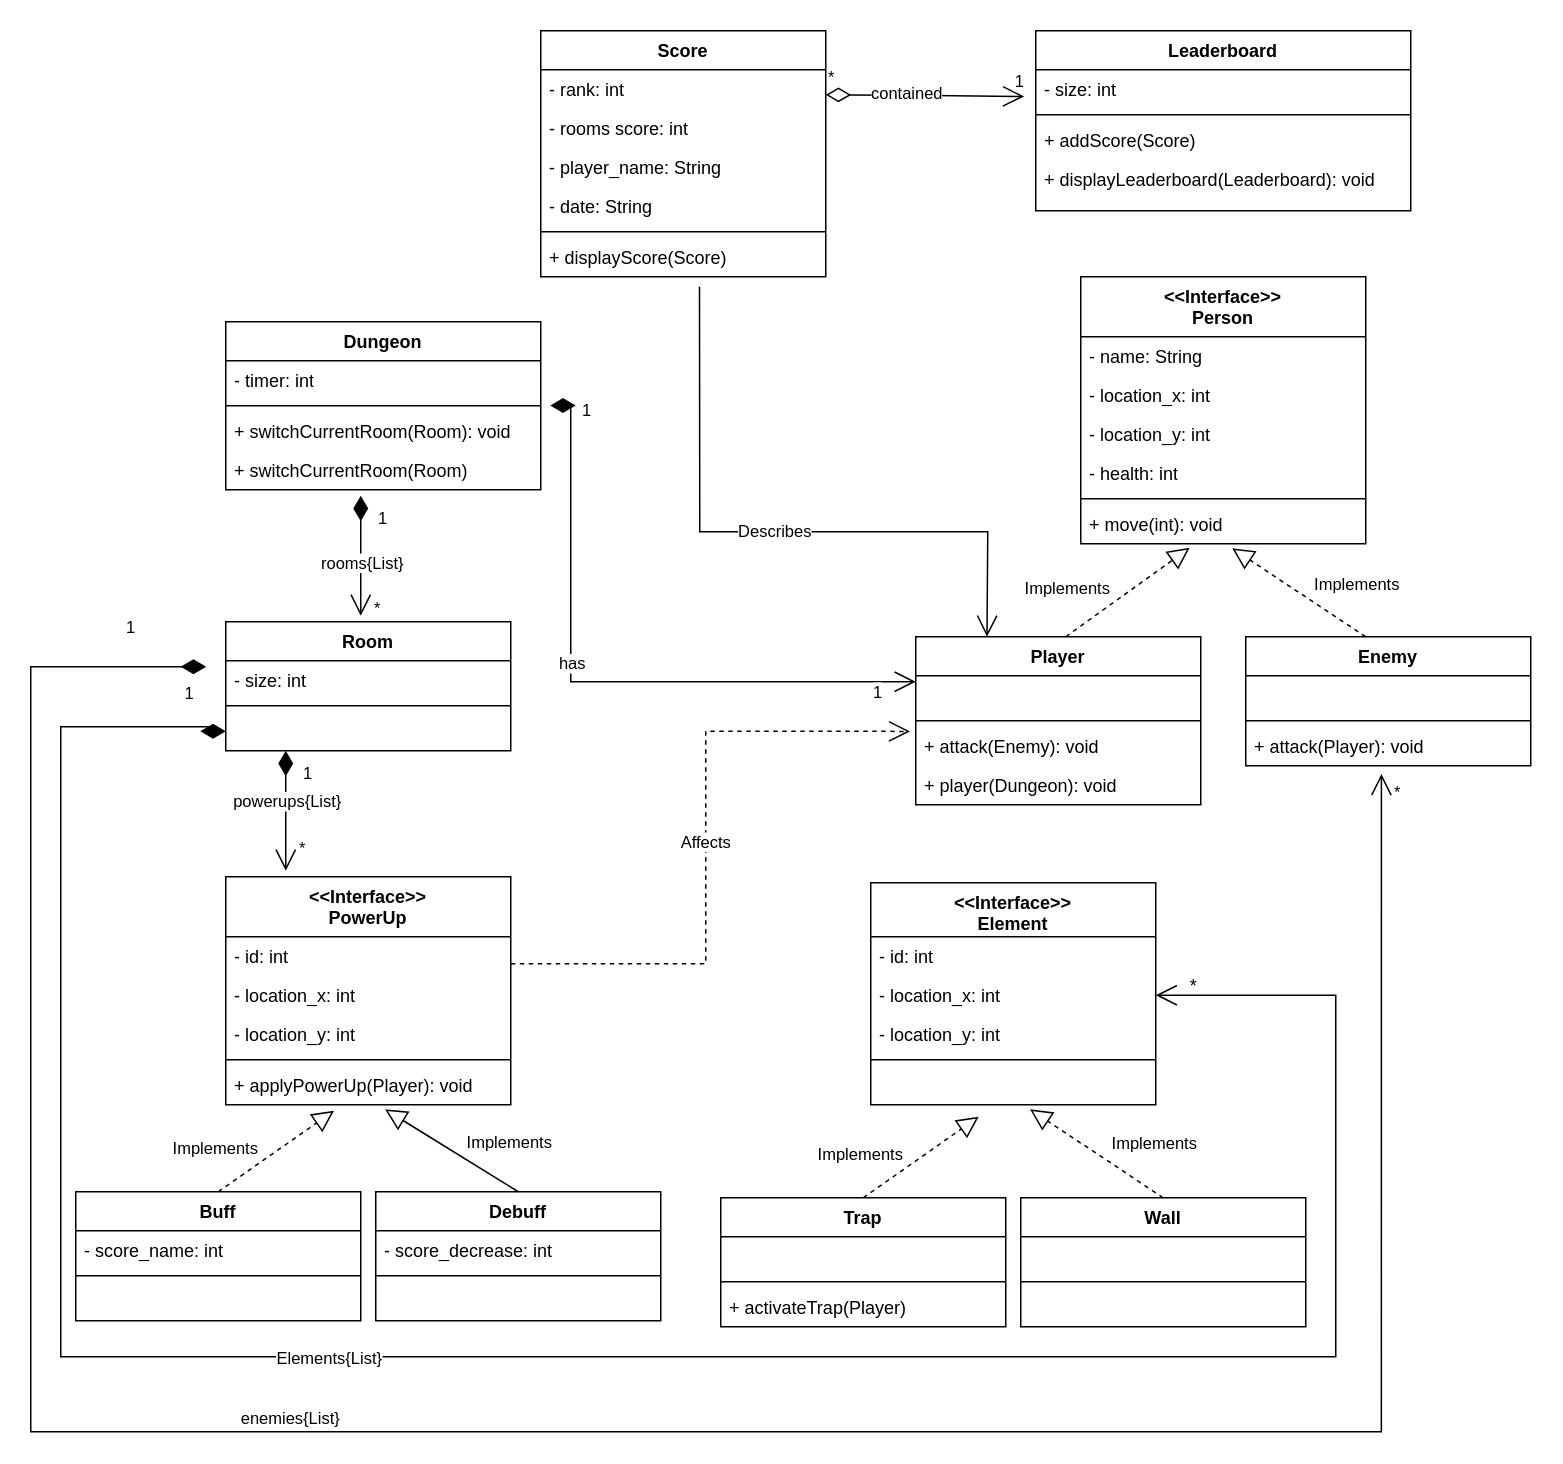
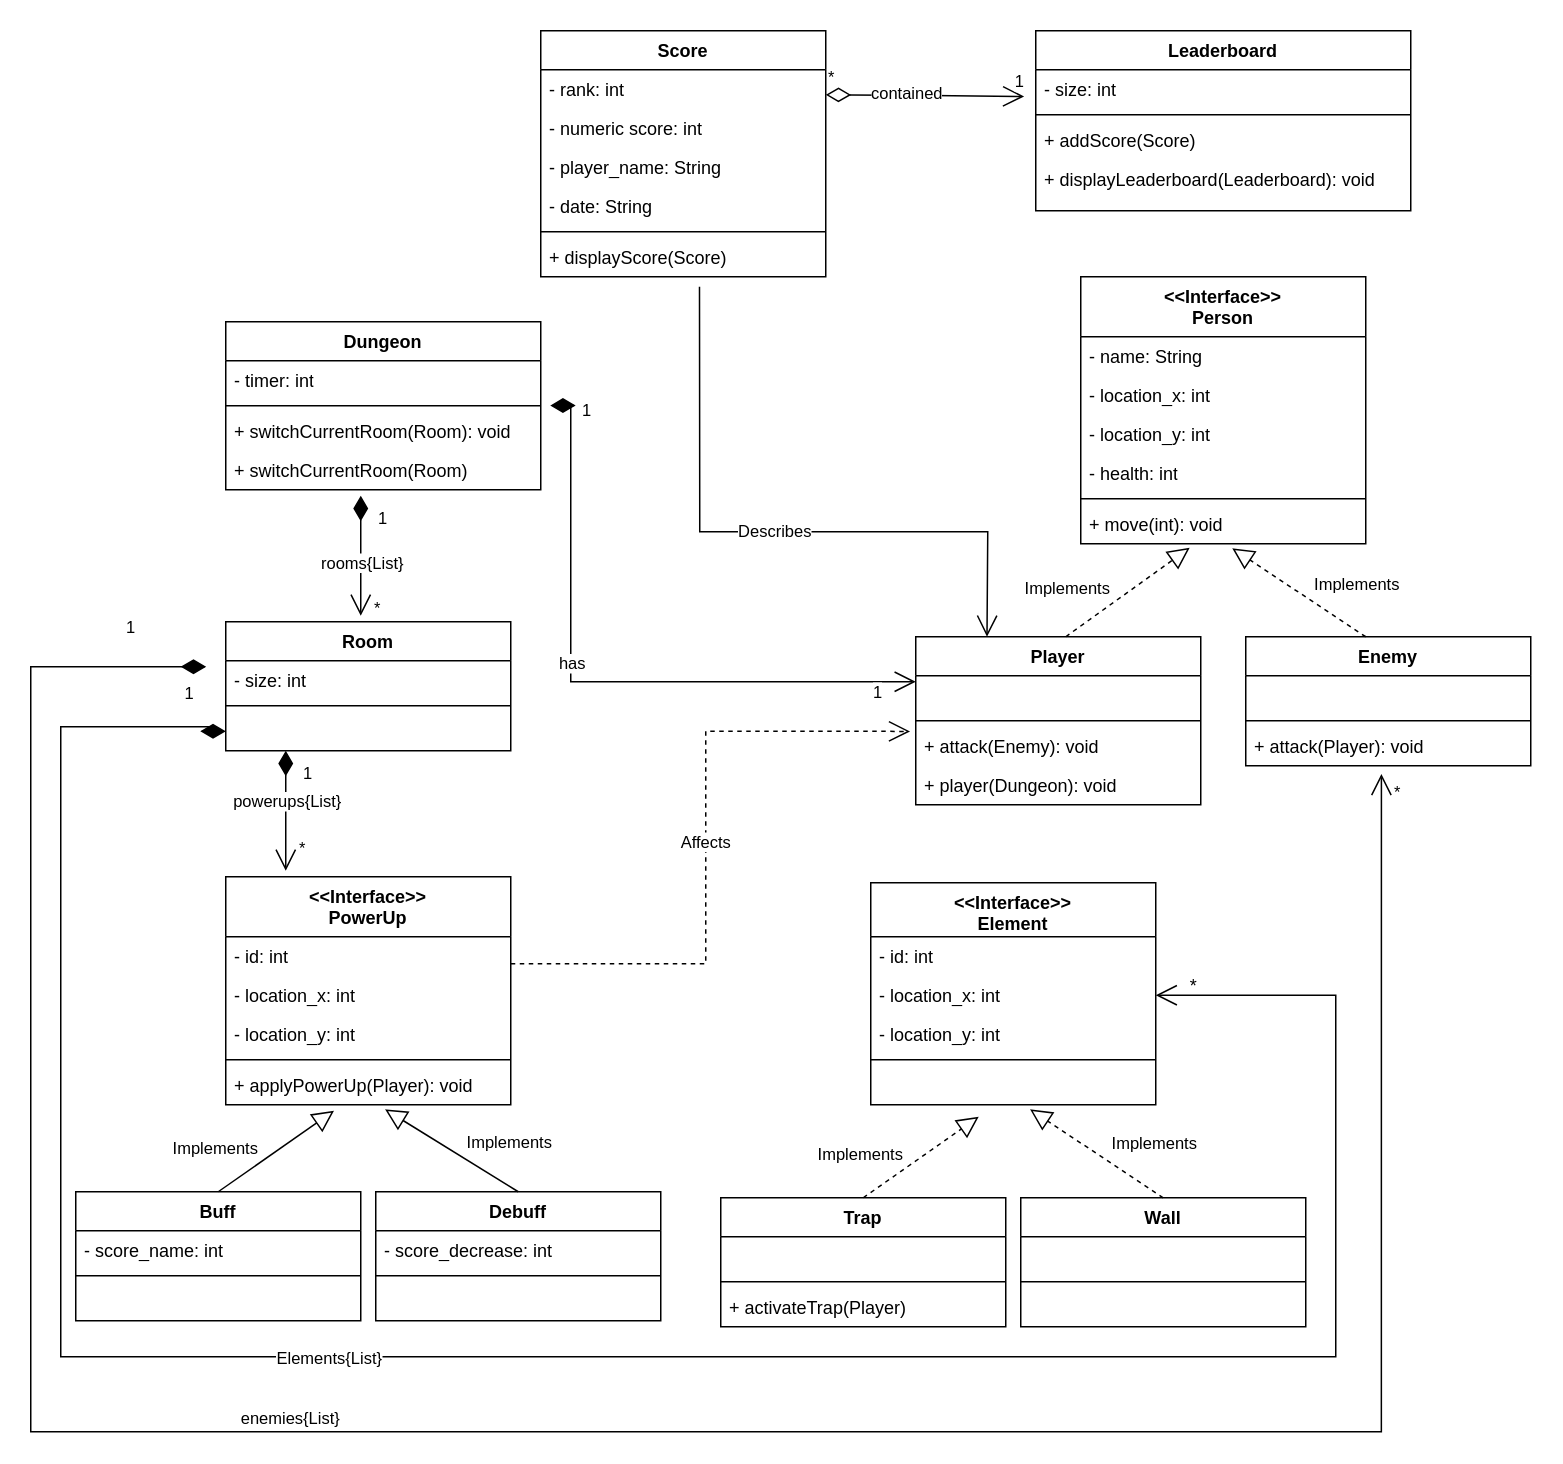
node "- rooms score: int": label "- rooms score: int" -> "- numeric score: int"
edge "Buff" -> "+ applyPowerUp(Player): void": style dashed -> solid
